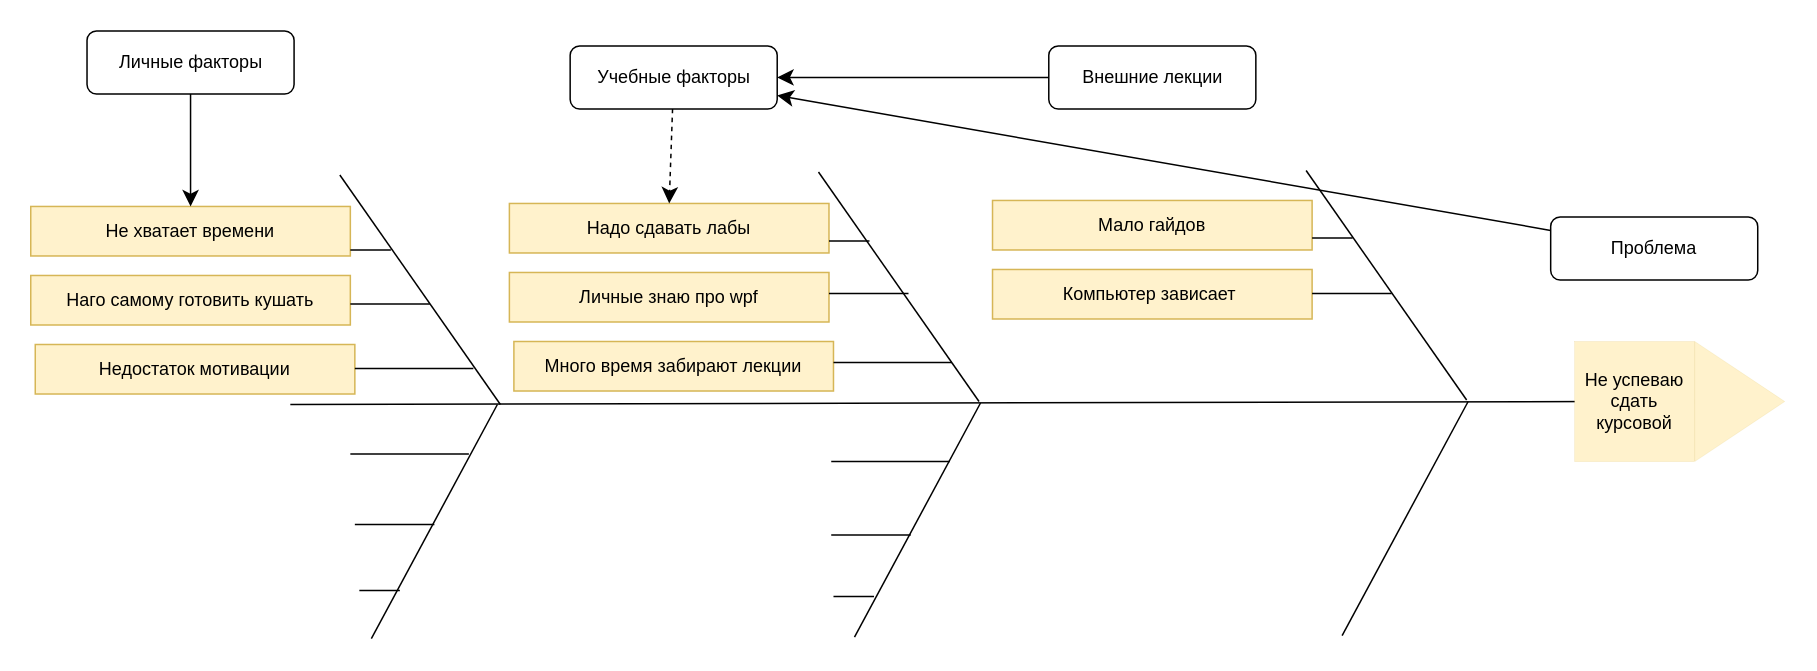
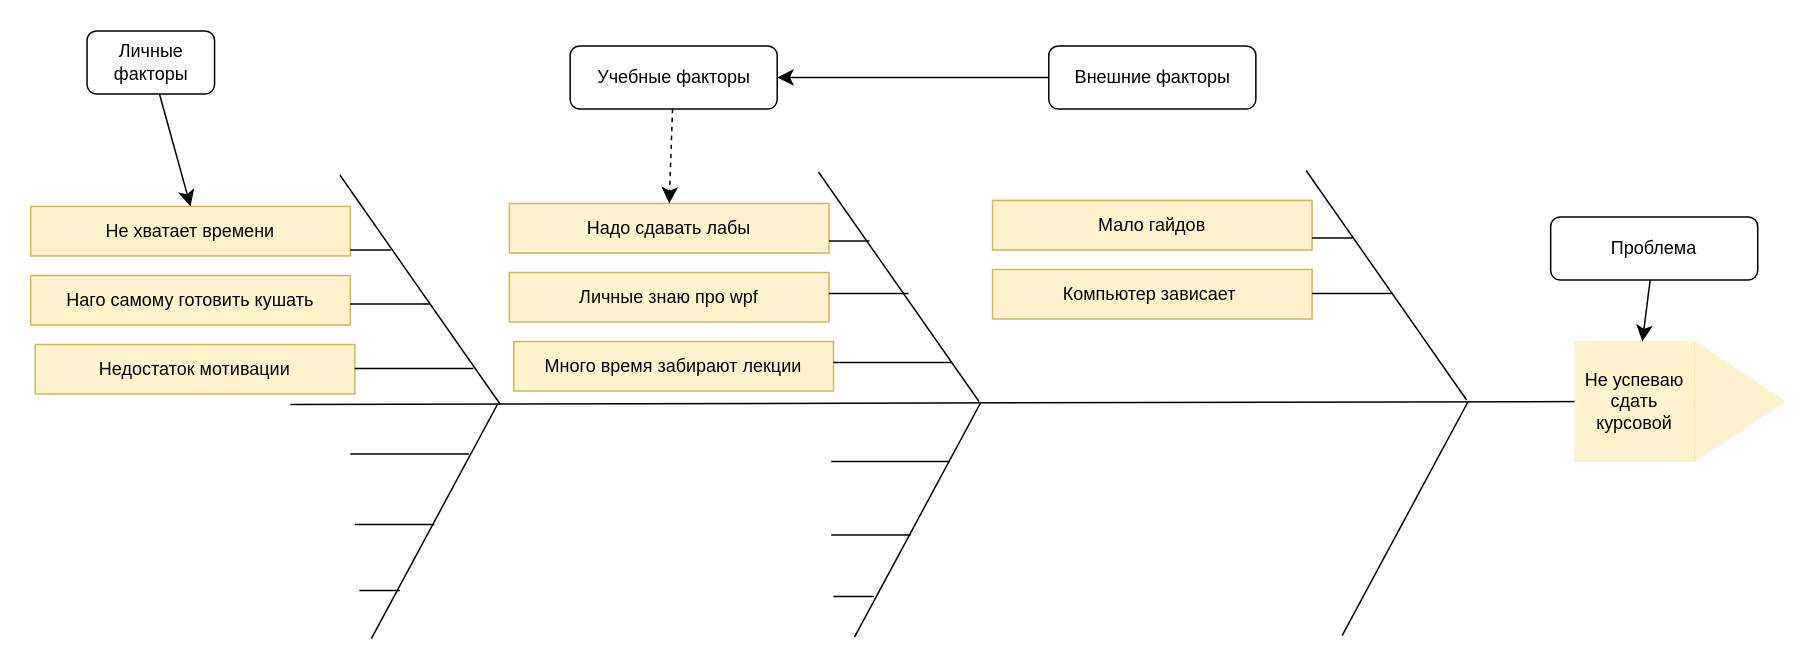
node "Личные факторы": size 207x63 -> 128x63
node "Внешние лекции": label "Внешние лекции" -> "Внешние факторы"
edge "Проблема" -> "Учебные факторы": now "Проблема" -> "Не успеваю сдать курсовой"
